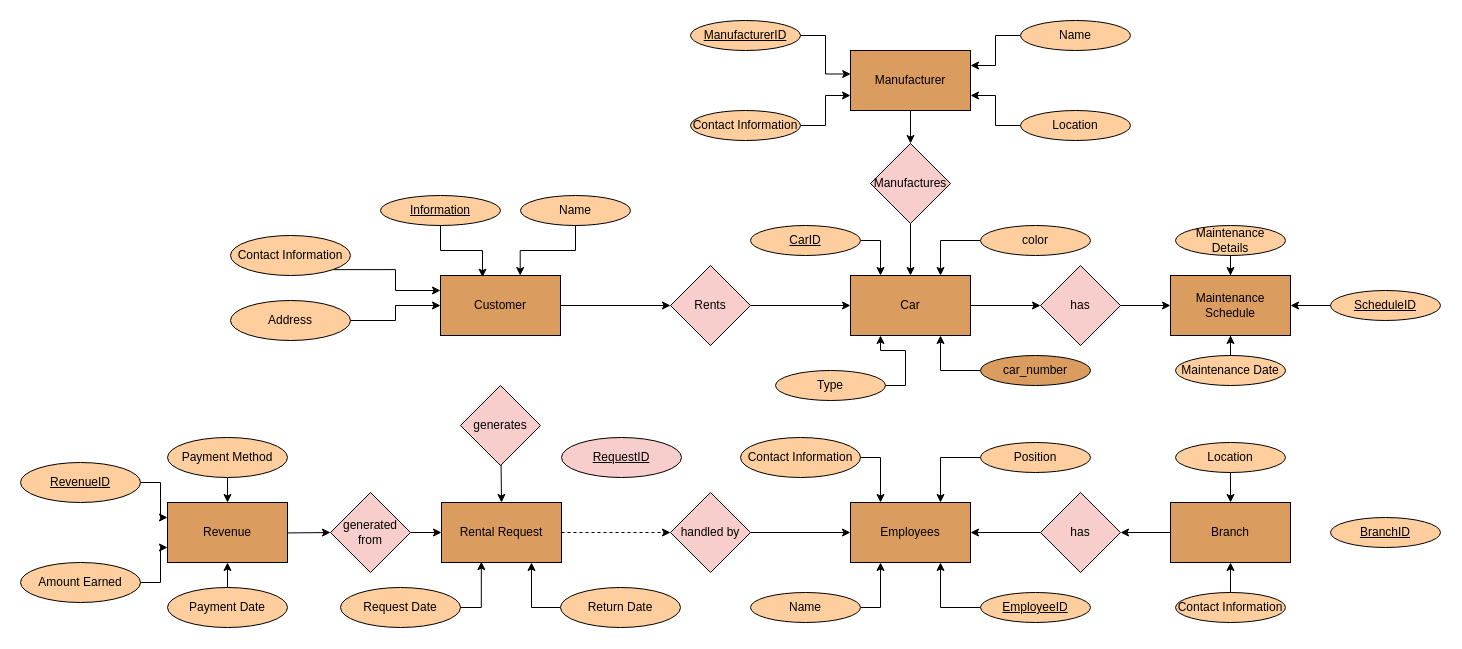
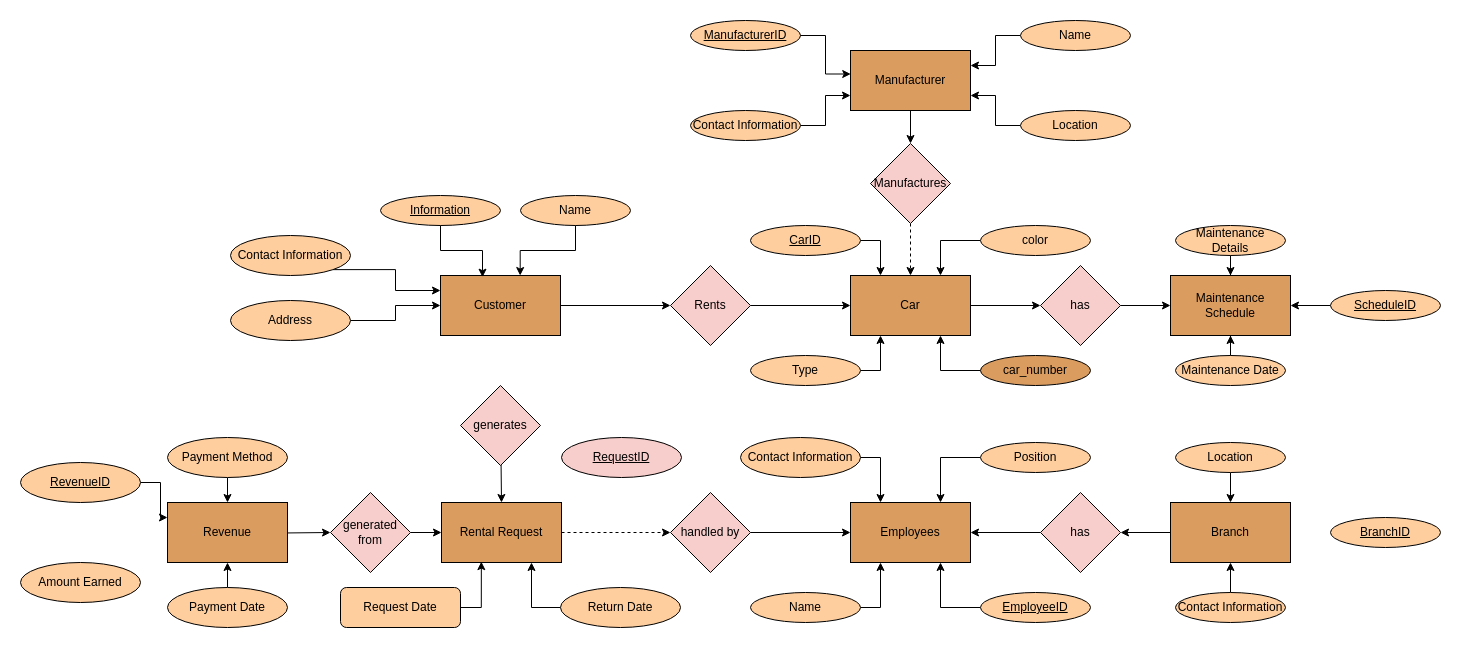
edge "Manufactures" -> "Car": style solid -> dashed
node "Type": moved (831, 386) -> (806, 371)
edge "Amount Earned" -> "Revenue": removed
node "Request Date": shape ellipse -> rounded rectangle
